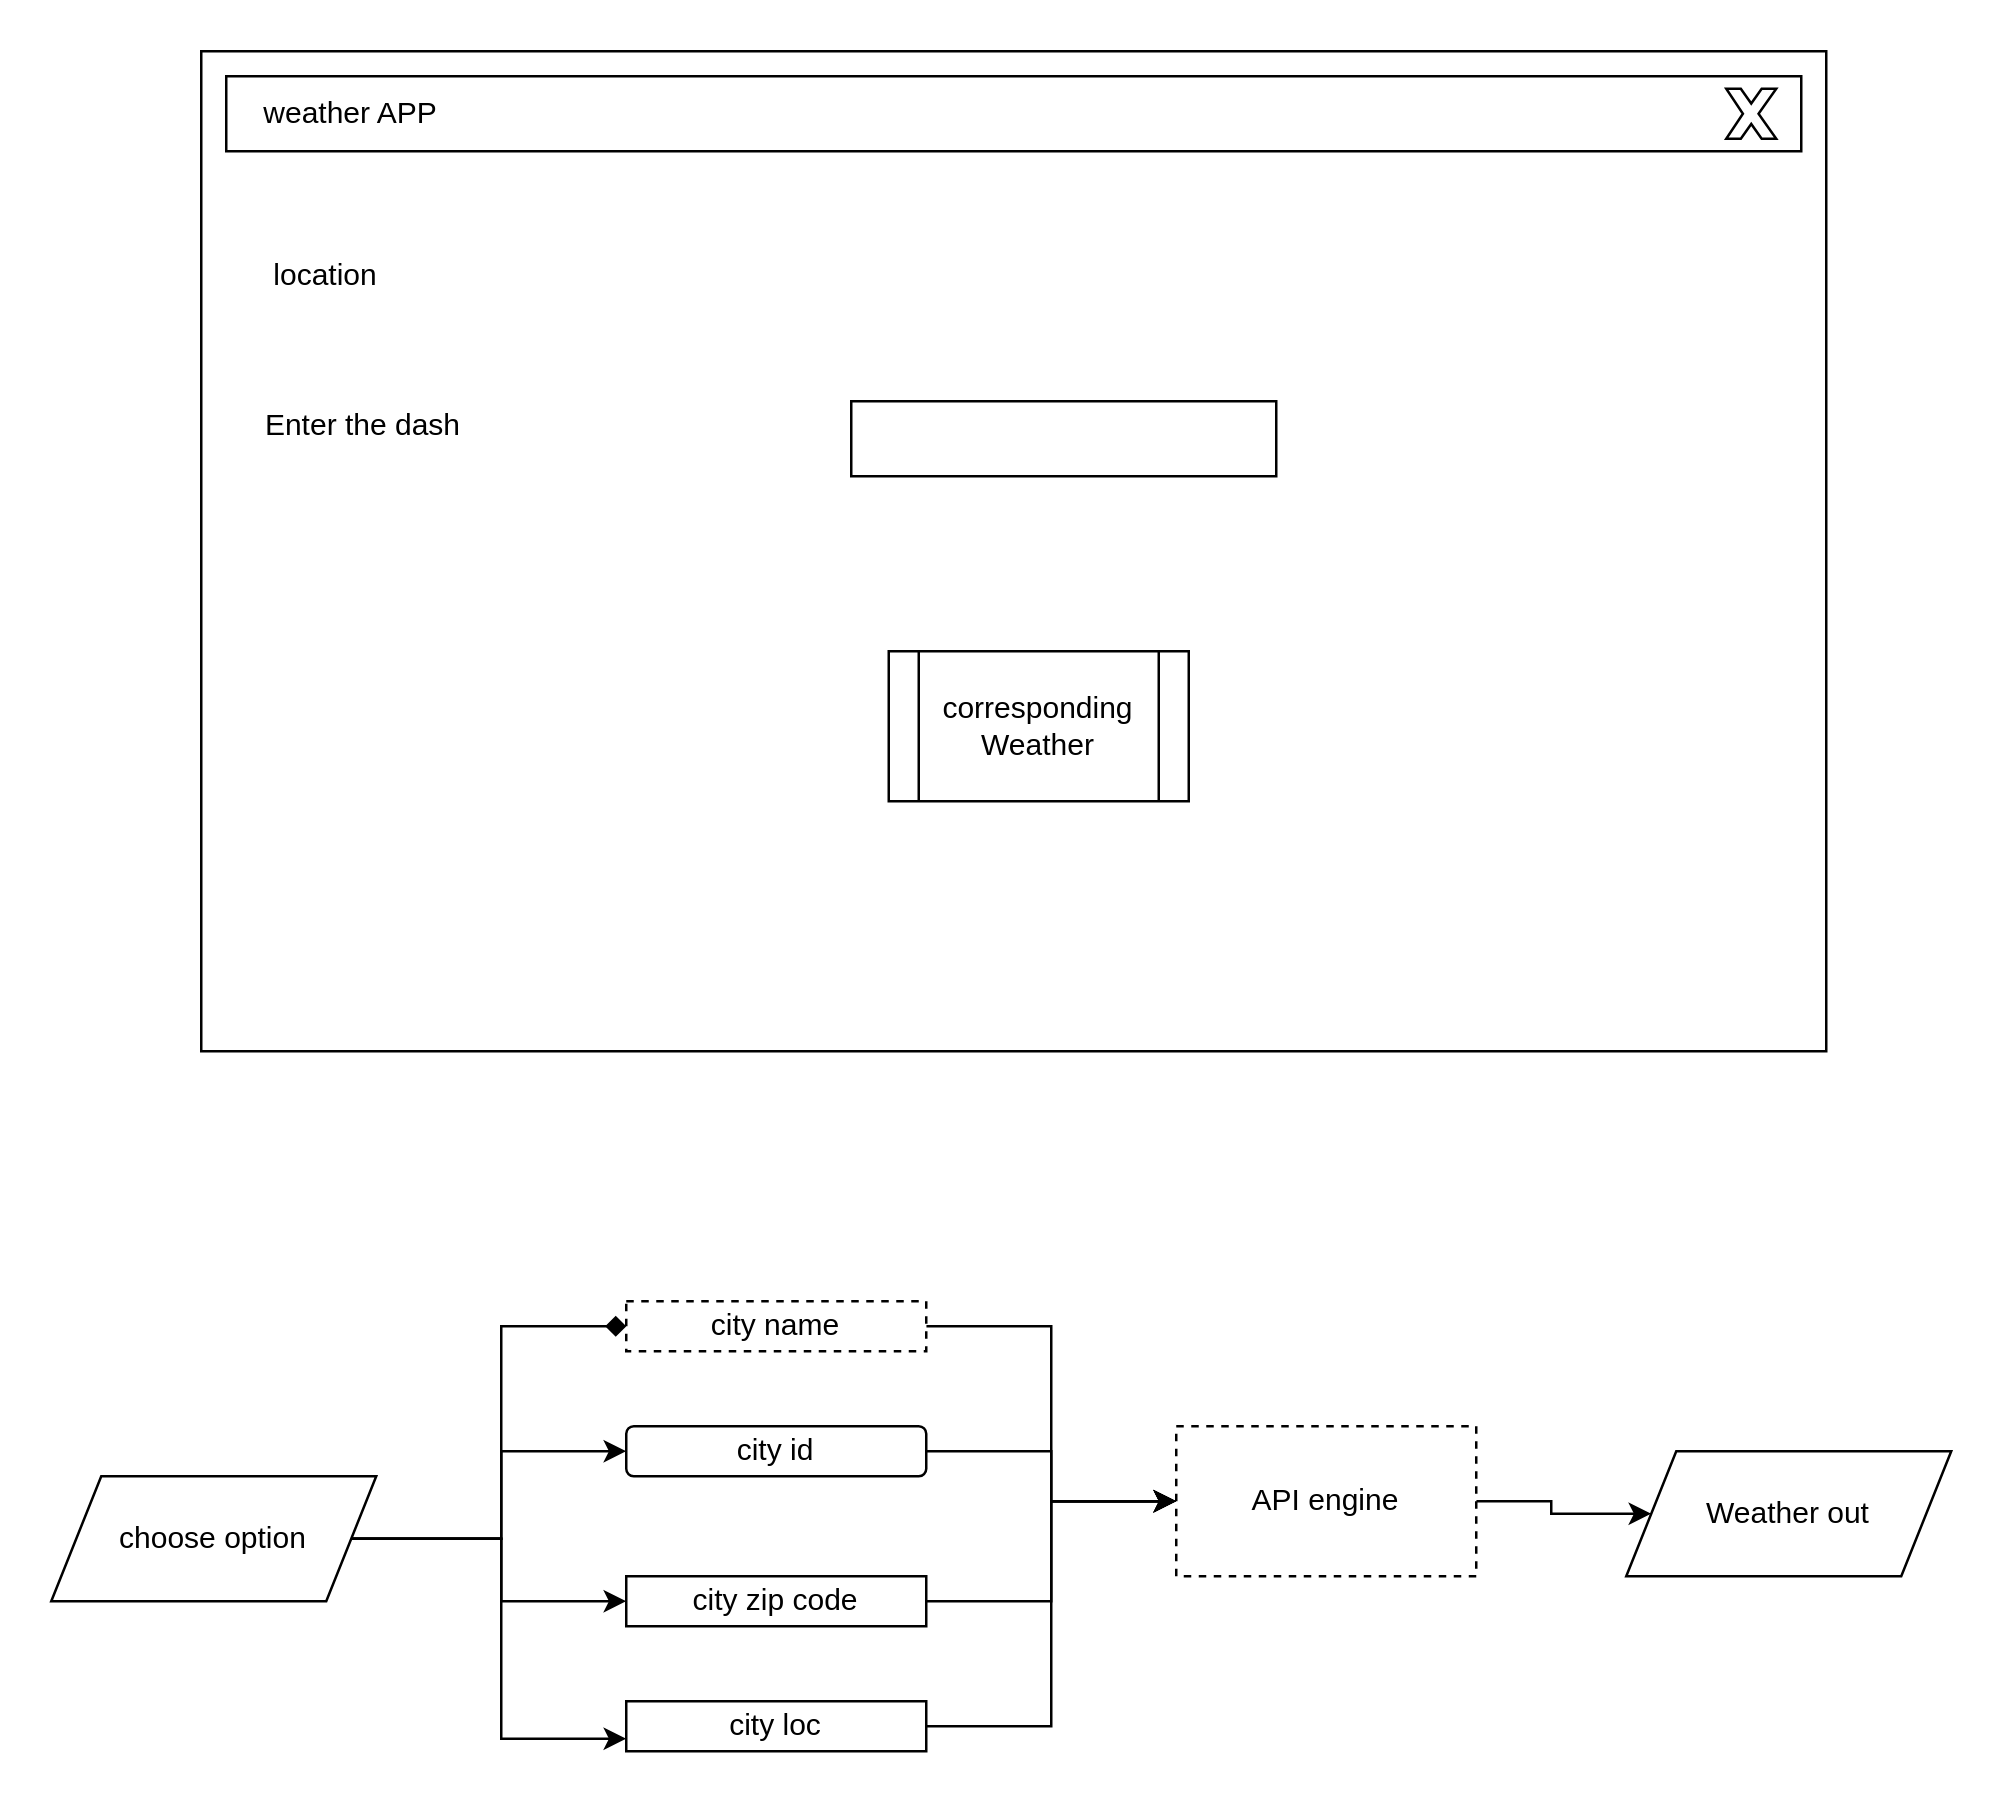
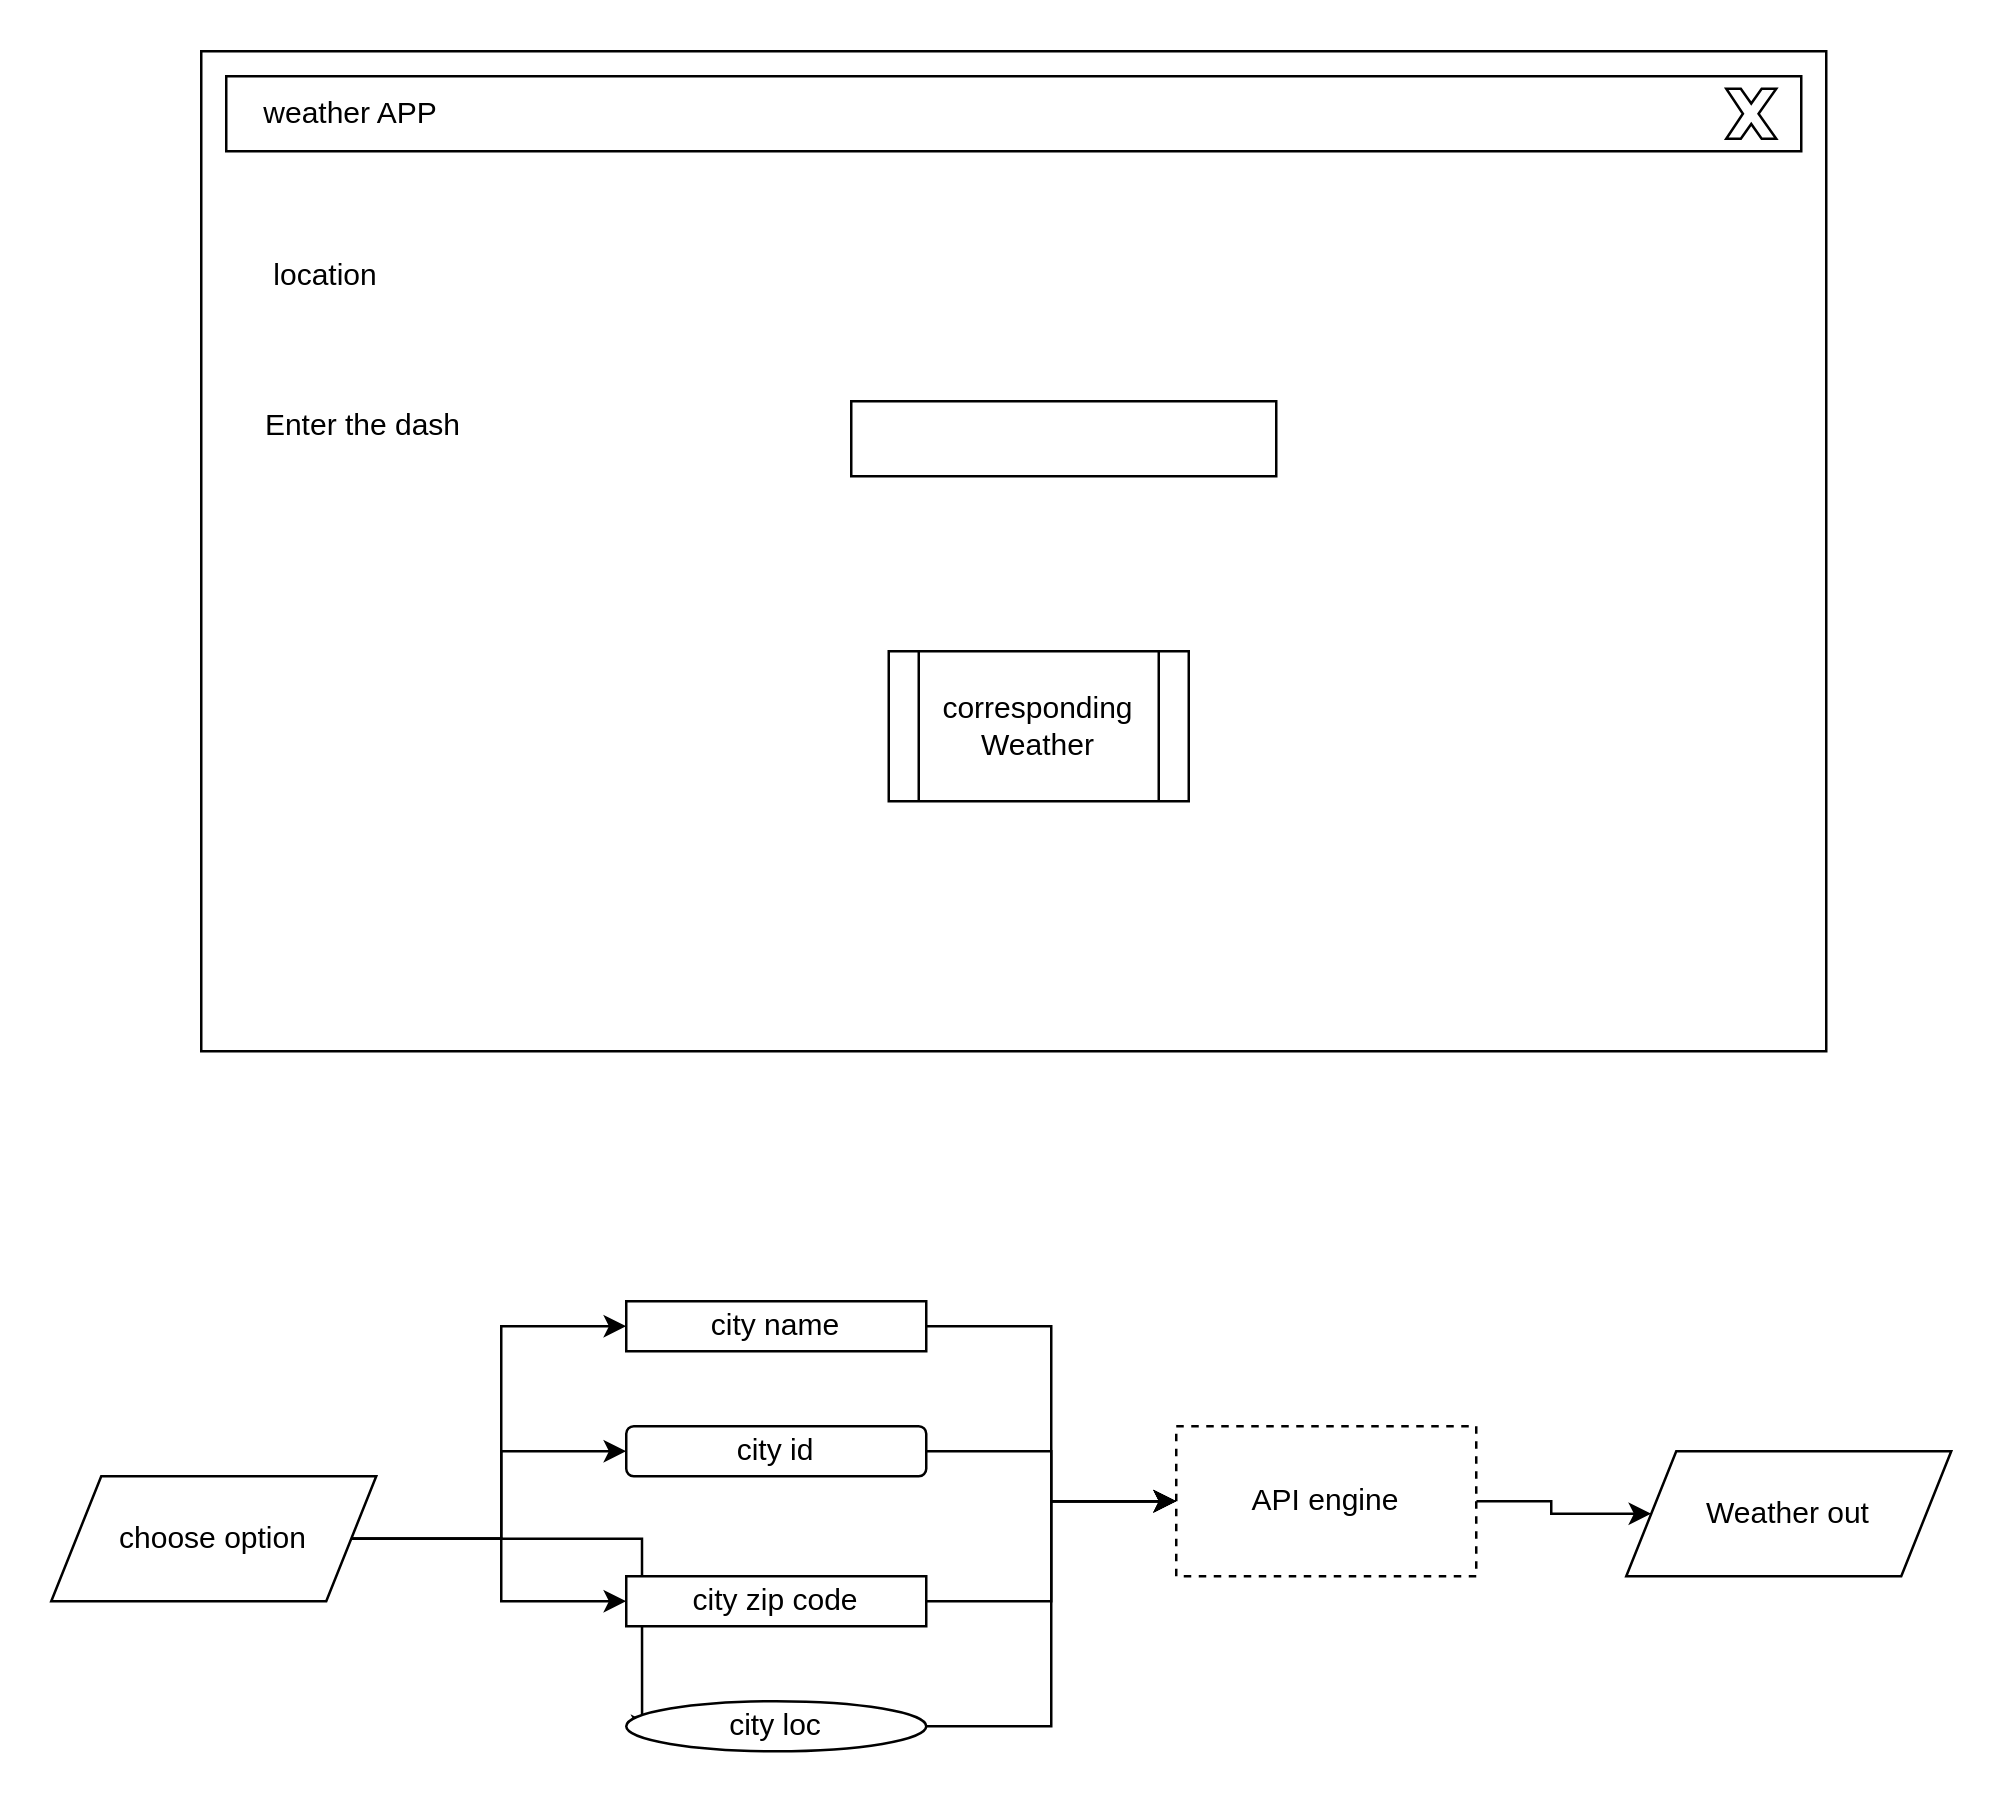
edge "choose option" -> "city name": arrowhead diamond -> classic
node "city name": style dashed -> solid
node "city loc": shape rectangle -> ellipse
